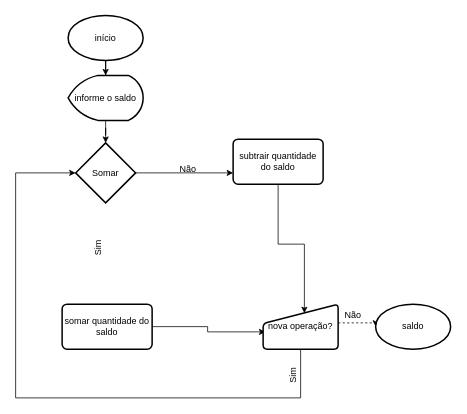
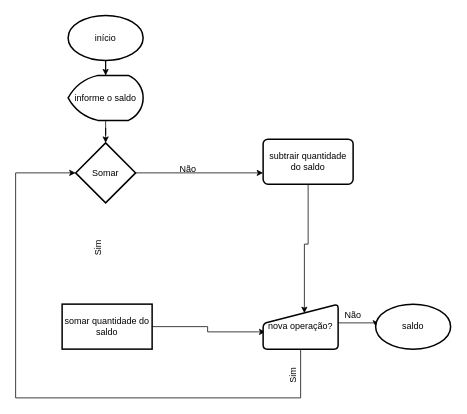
node "subtrair quantidade do saldo": moved (278, 162) -> (308, 162)
edge "nova operação?" -> "saldo": style dashed -> solid
node "somar quantidade do saldo": shape rounded rectangle -> rectangle
